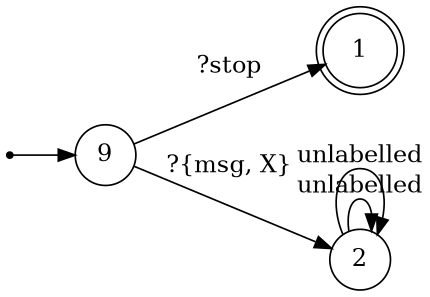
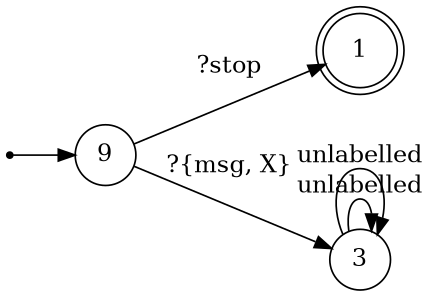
node "2": label "2" -> "3"
